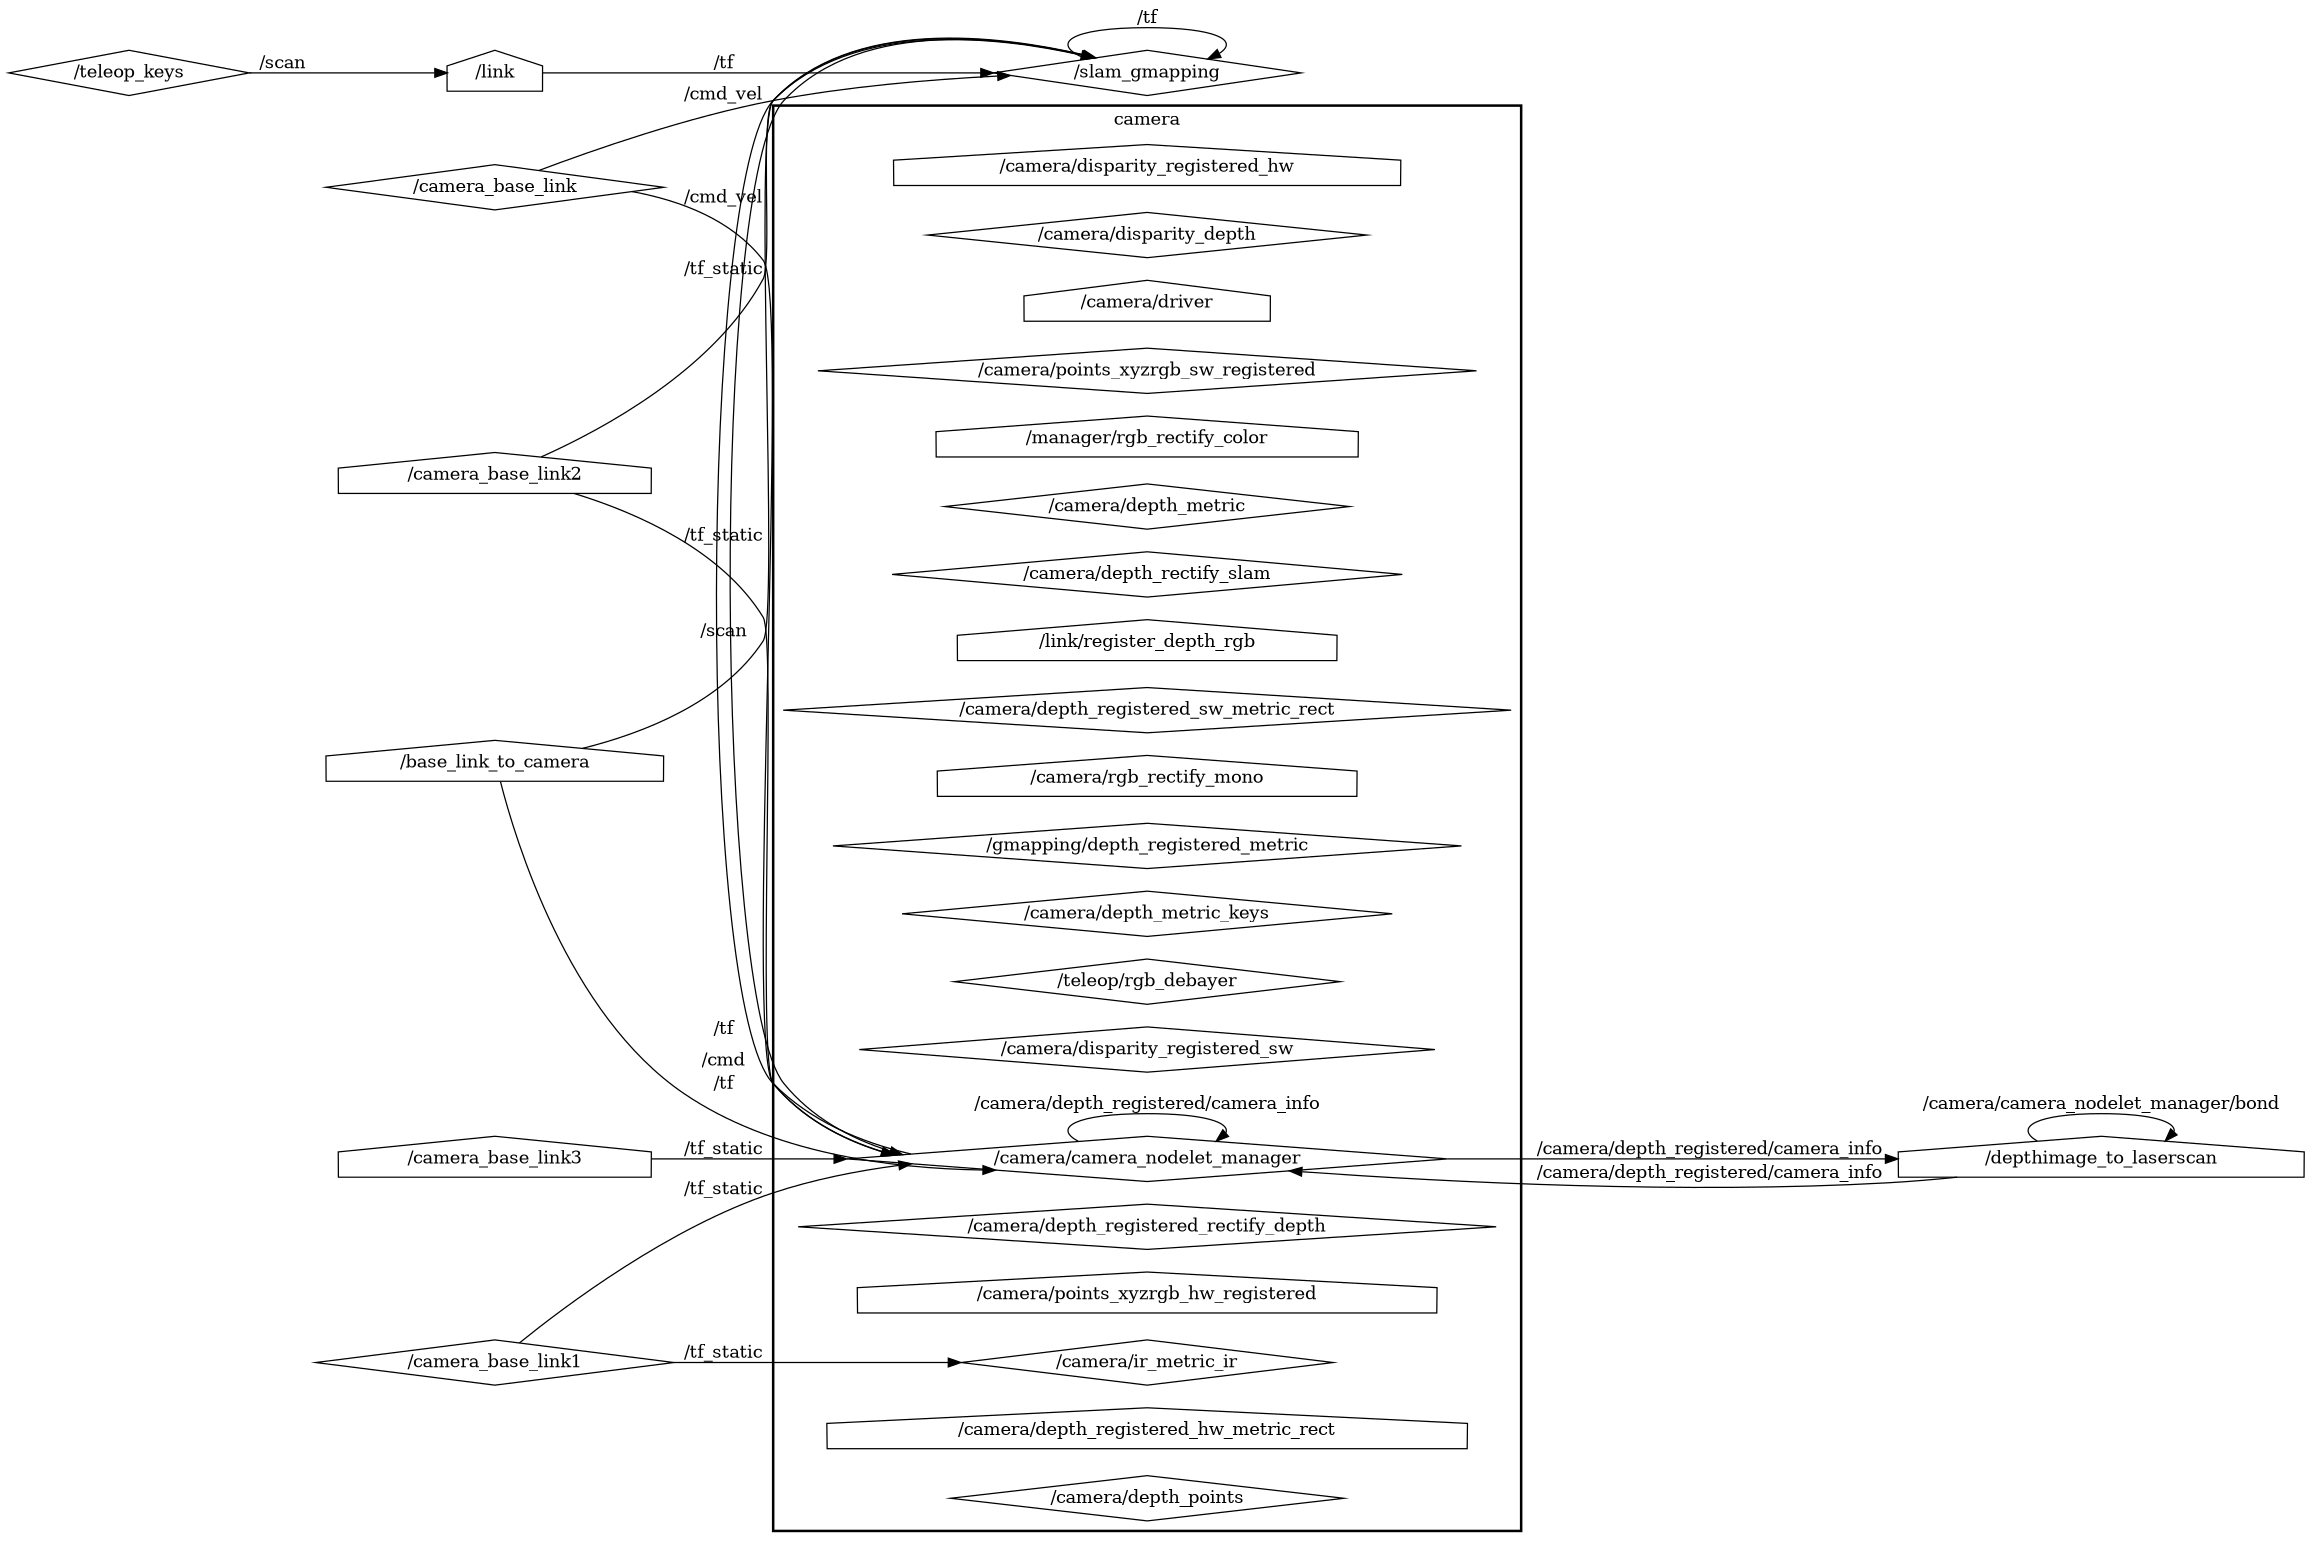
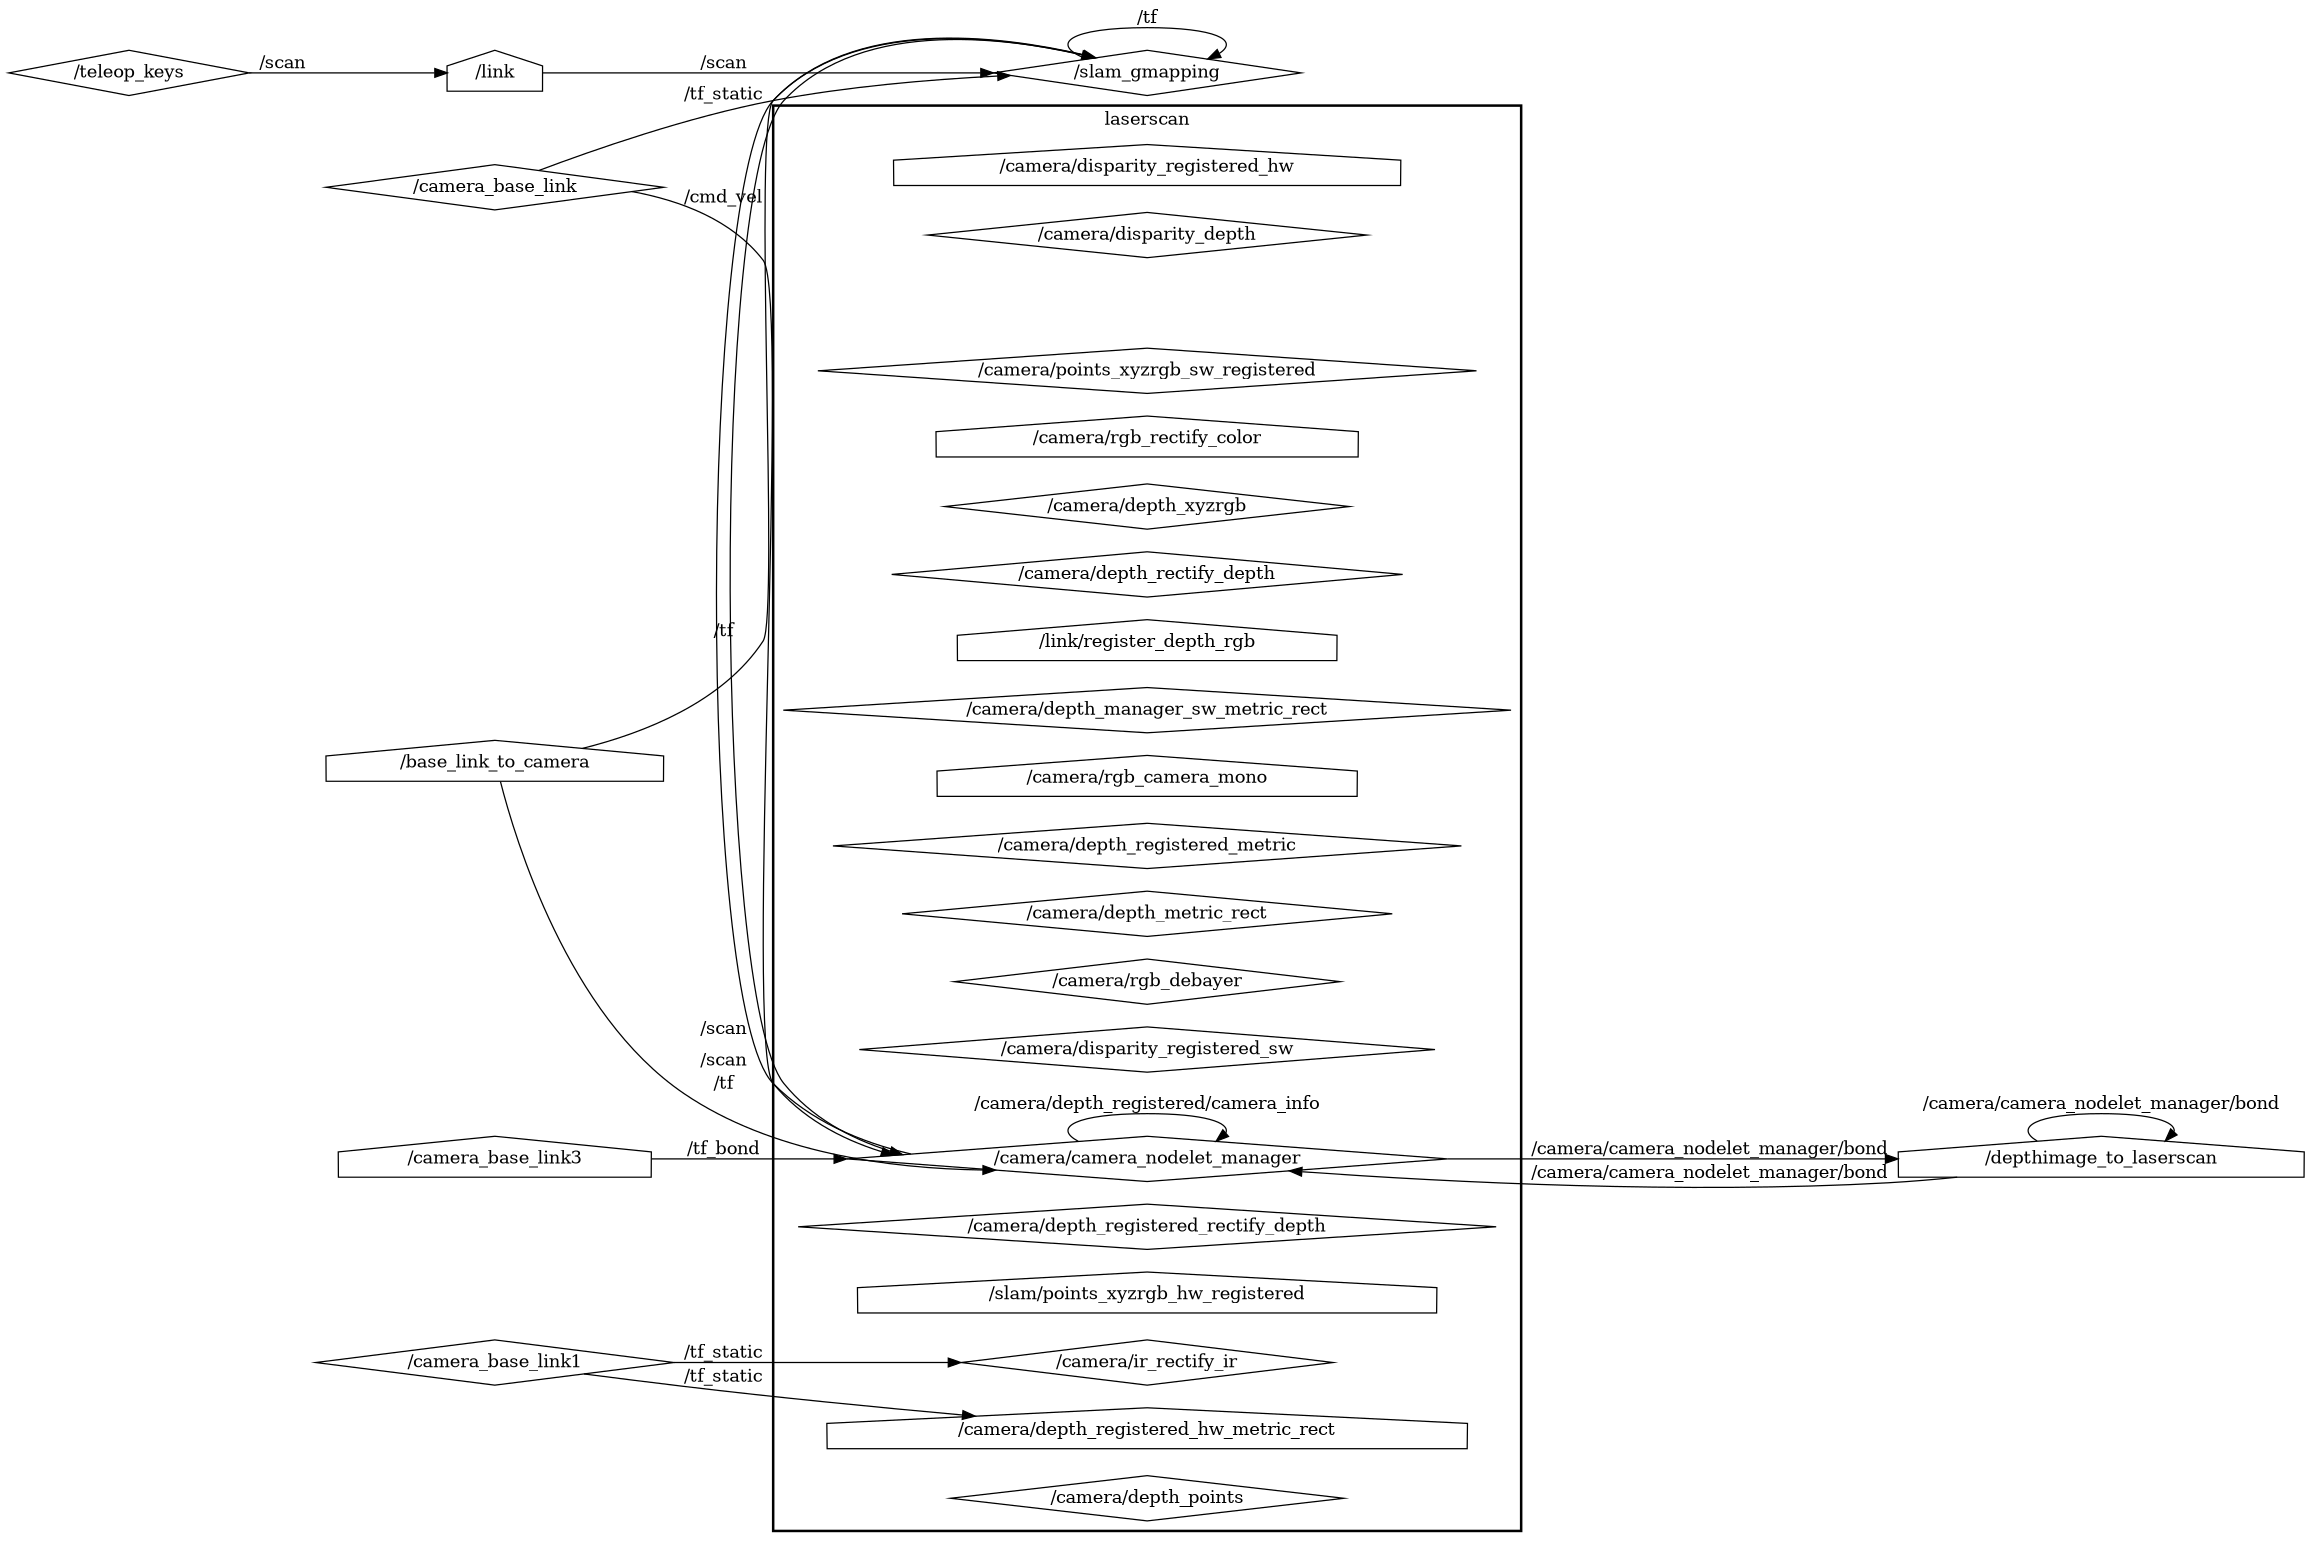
edge "/link" -> "/slam_gmapping": label "/tf" -> "/scan"
edge "/camera_base_link" -> "/slam_gmapping": label "/cmd_vel" -> "/tf_static"
cluster "camera": label "camera" -> "laserscan"
node "/camera/driver": removed
node "/manager/rgb_rectify_color": label "/manager/rgb_rectify_color" -> "/camera/rgb_rectify_color"
node "/camera_base_link2": removed
node "/camera/depth_metric": label "/camera/depth_metric" -> "/camera/depth_xyzrgb"
node "/camera/depth_rectify_slam": label "/camera/depth_rectify_slam" -> "/camera/depth_rectify_depth"
edge "/base_link_to_camera" -> "/slam_gmapping": label "/scan" -> "/tf"
node "/camera/depth_registered_sw_metric_rect": label "/camera/depth_registered_sw_metric_rect" -> "/camera/depth_manager_sw_metric_rect"
node "/camera/rgb_rectify_mono": label "/camera/rgb_rectify_mono" -> "/camera/rgb_camera_mono"
node "/gmapping/depth_registered_metric": label "/gmapping/depth_registered_metric" -> "/camera/depth_registered_metric"
node "/camera/depth_metric_keys": label "/camera/depth_metric_keys" -> "/camera/depth_metric_rect"
node "/teleop/rgb_debayer": label "/teleop/rgb_debayer" -> "/camera/rgb_debayer"
edge "/slam_gmapping" -> "/camera/camera_nodelet_manager": label "/tf" -> "/scan"
edge "/camera/camera_nodelet_manager" -> "/slam_gmapping": label "/cmd" -> "/scan"
edge "/camera_base_link3" -> "/camera/camera_nodelet_manager": label "/tf_static" -> "/tf_bond"
edge "/camera/camera_nodelet_manager" -> "/depthimage_to_laserscan": label "/camera/depth_registered/camera_info" -> "/camera/camera_nodelet_manager/bond"
edge "/depthimage_to_laserscan" -> "/camera/camera_nodelet_manager": label "/camera/depth_registered/camera_info" -> "/camera/camera_nodelet_manager/bond"
edge "/camera_base_link1" -> "/camera/camera_nodelet_manager": now "/camera_base_link1" -> "/camera/depth_registered_hw_metric_rect"
node "/camera/points_xyzrgb_hw_registered": label "/camera/points_xyzrgb_hw_registered" -> "/slam/points_xyzrgb_hw_registered"
node "/camera/ir_metric_ir": label "/camera/ir_metric_ir" -> "/camera/ir_rectify_ir"
